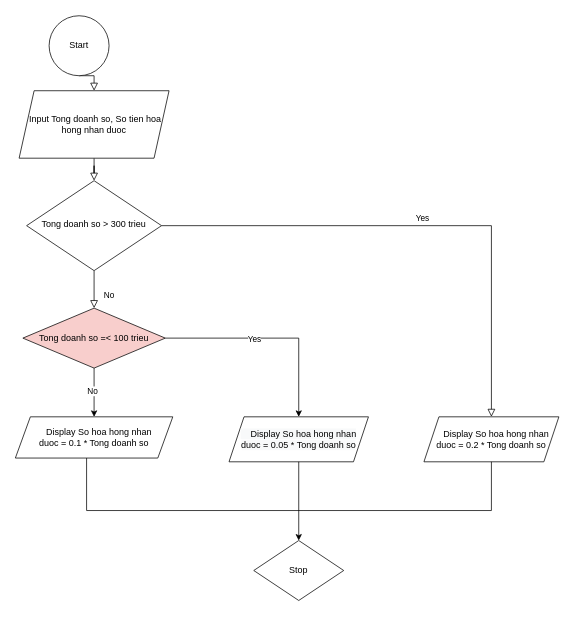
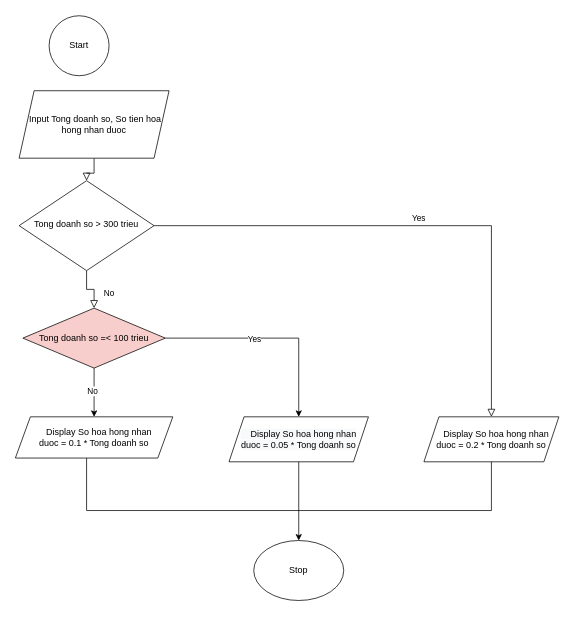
edge "Start" -> "Input Tong doanh so, So tien hoa hong nhan duoc": removed
node "Tong doanh so > 300 trieu": moved (94, 225) -> (87, 225)
node "Stop": shape diamond -> ellipse
